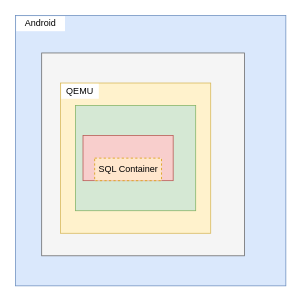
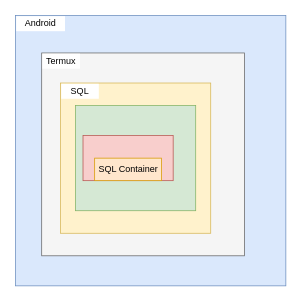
node "Termux": added
node "QEMU": label "QEMU" -> "SQL"
node "SQL Container": style dashed -> solid
